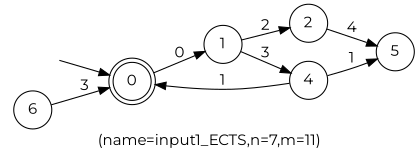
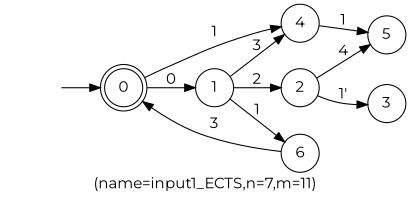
edge "4" -> "0": reversed
node "3": added
edge "1" -> "6": added, label "1"
